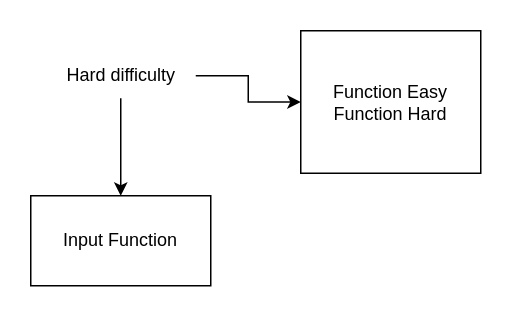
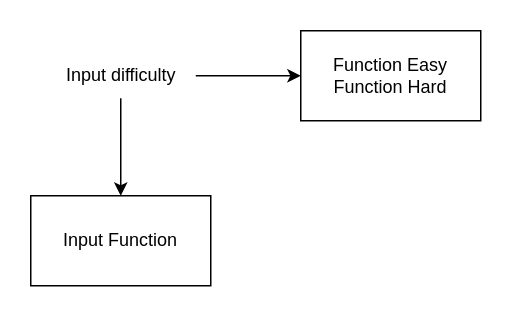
node "Hard difficulty": label "Hard difficulty" -> "Input difficulty"
node "Function Easy Function Hard": size 180x143 -> 180x90
